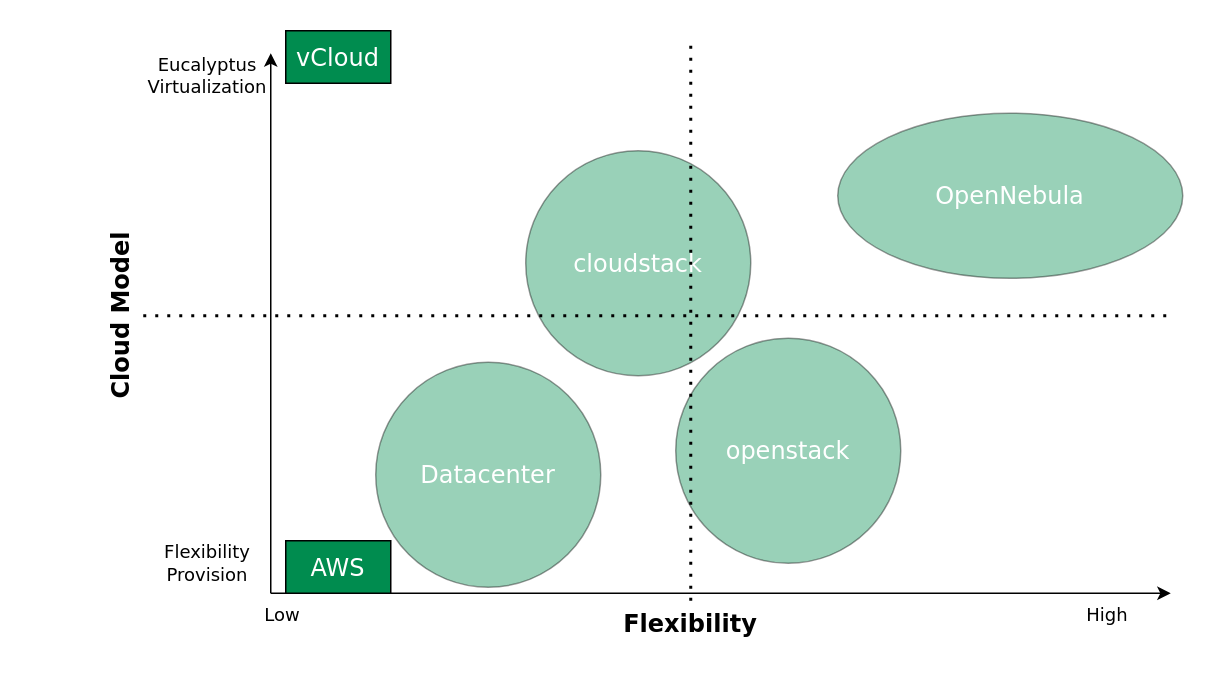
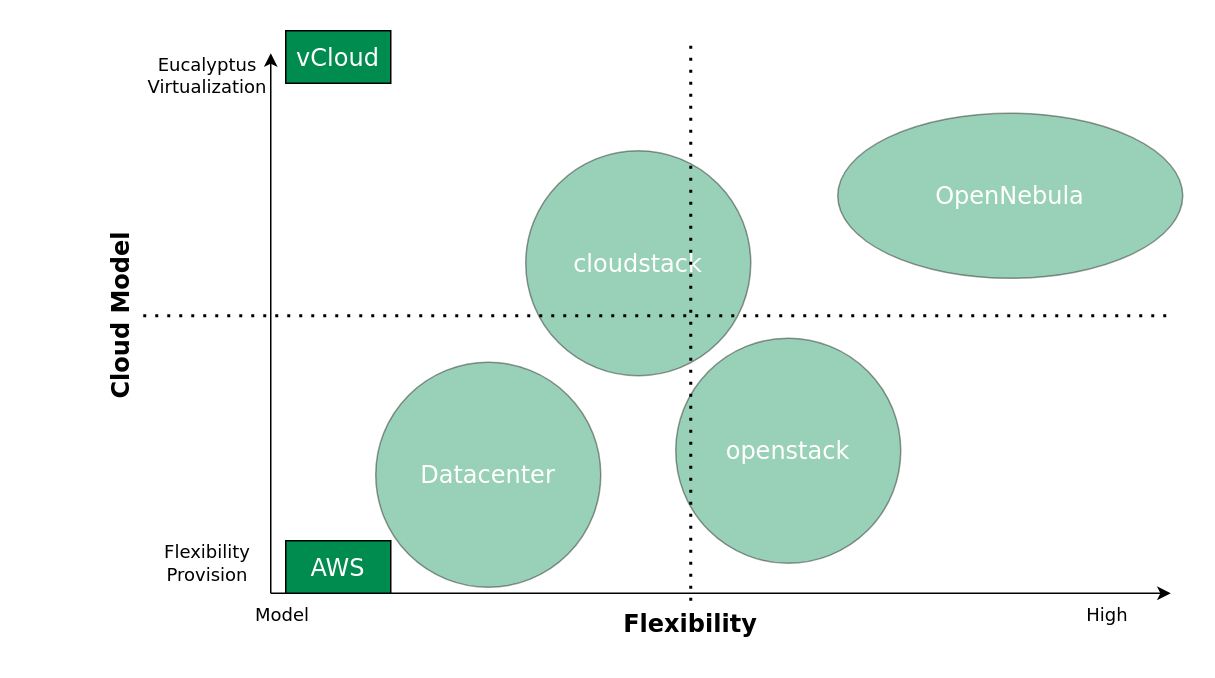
node "Low": label "Low" -> "Model"
